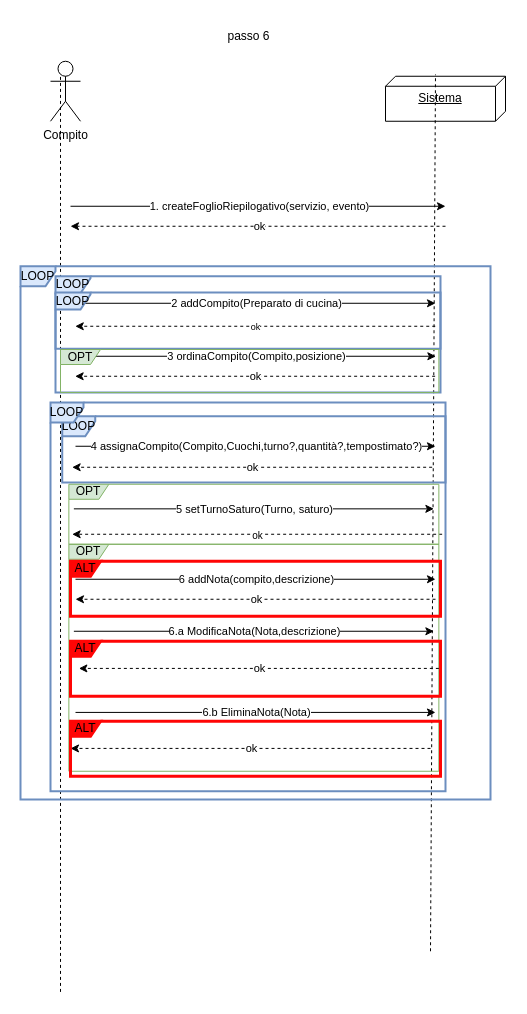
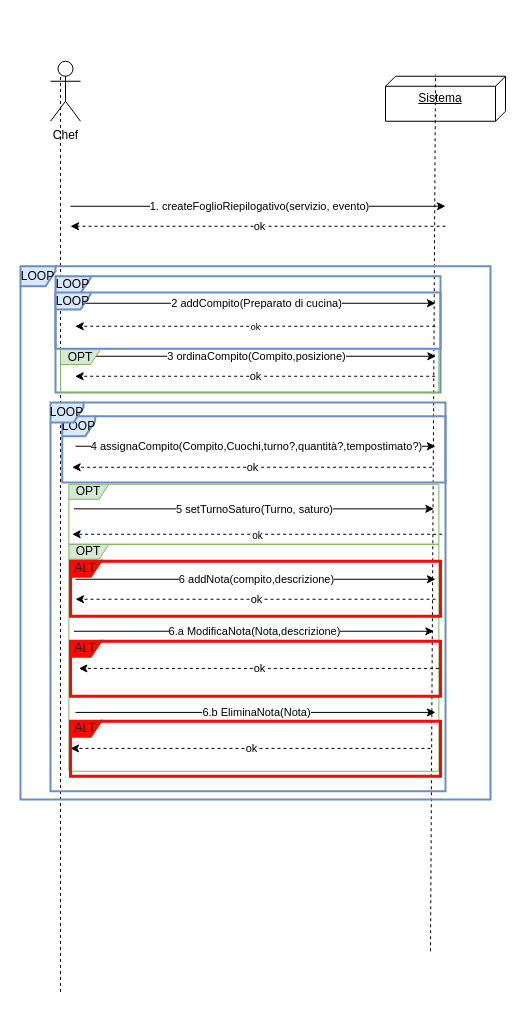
node "passo 6": removed
node "Compito": label "Compito" -> "Chef"
